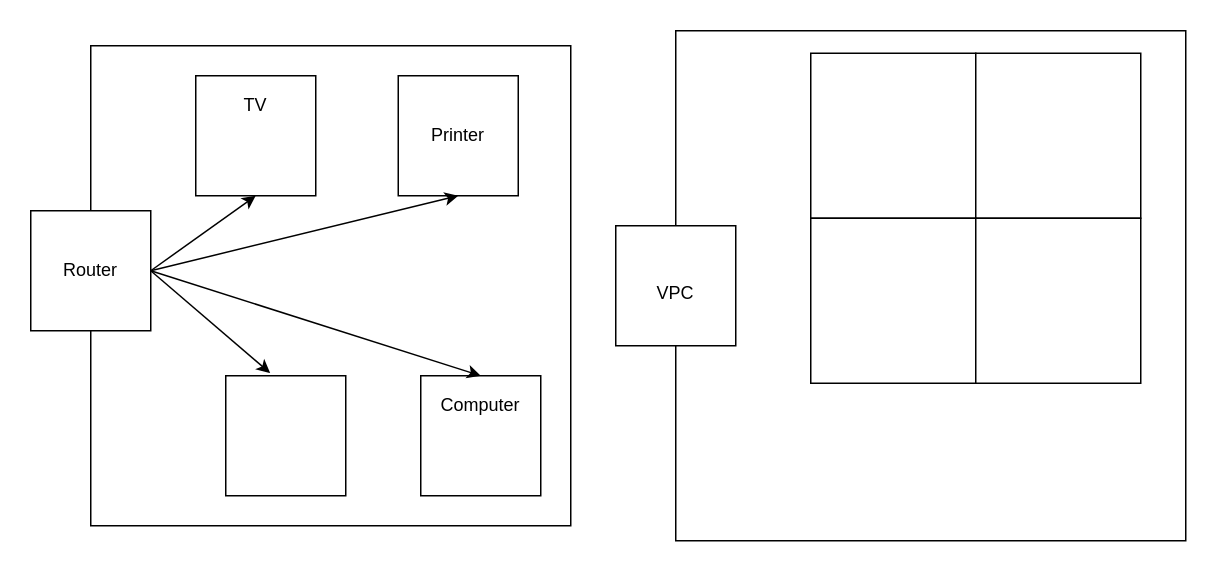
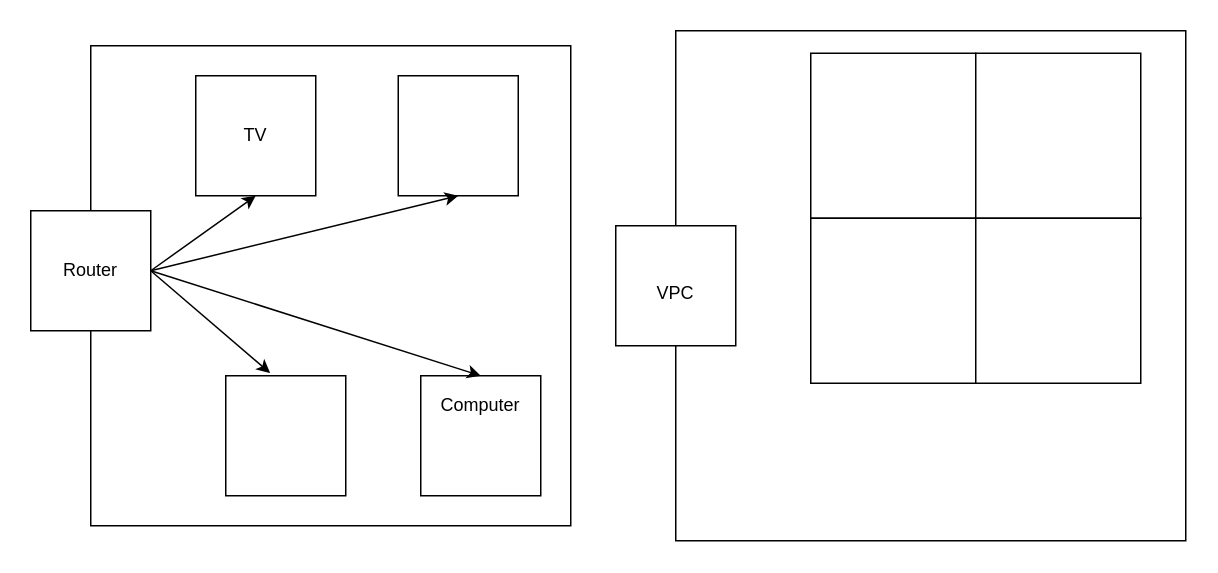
node "TV": moved (256, 106) -> (256, 136)
node "Printer": removed
